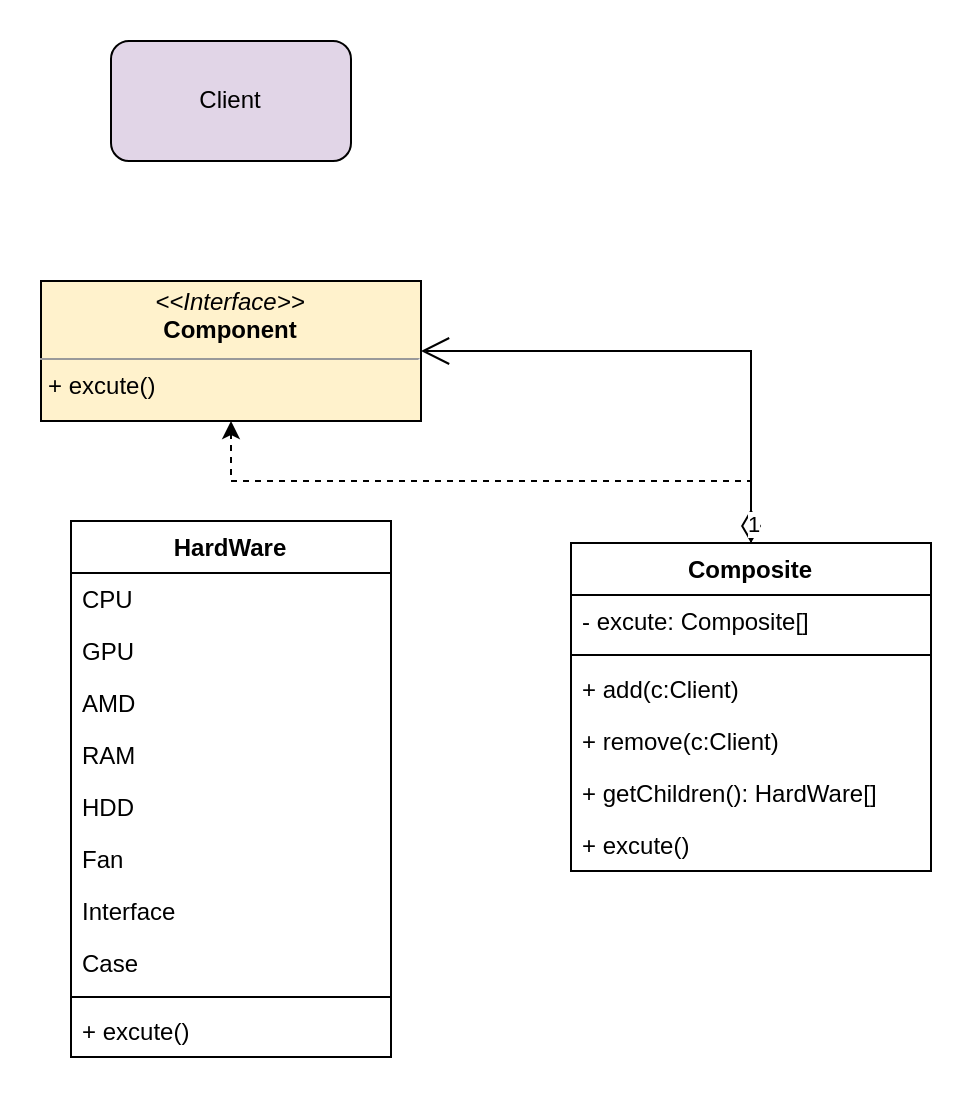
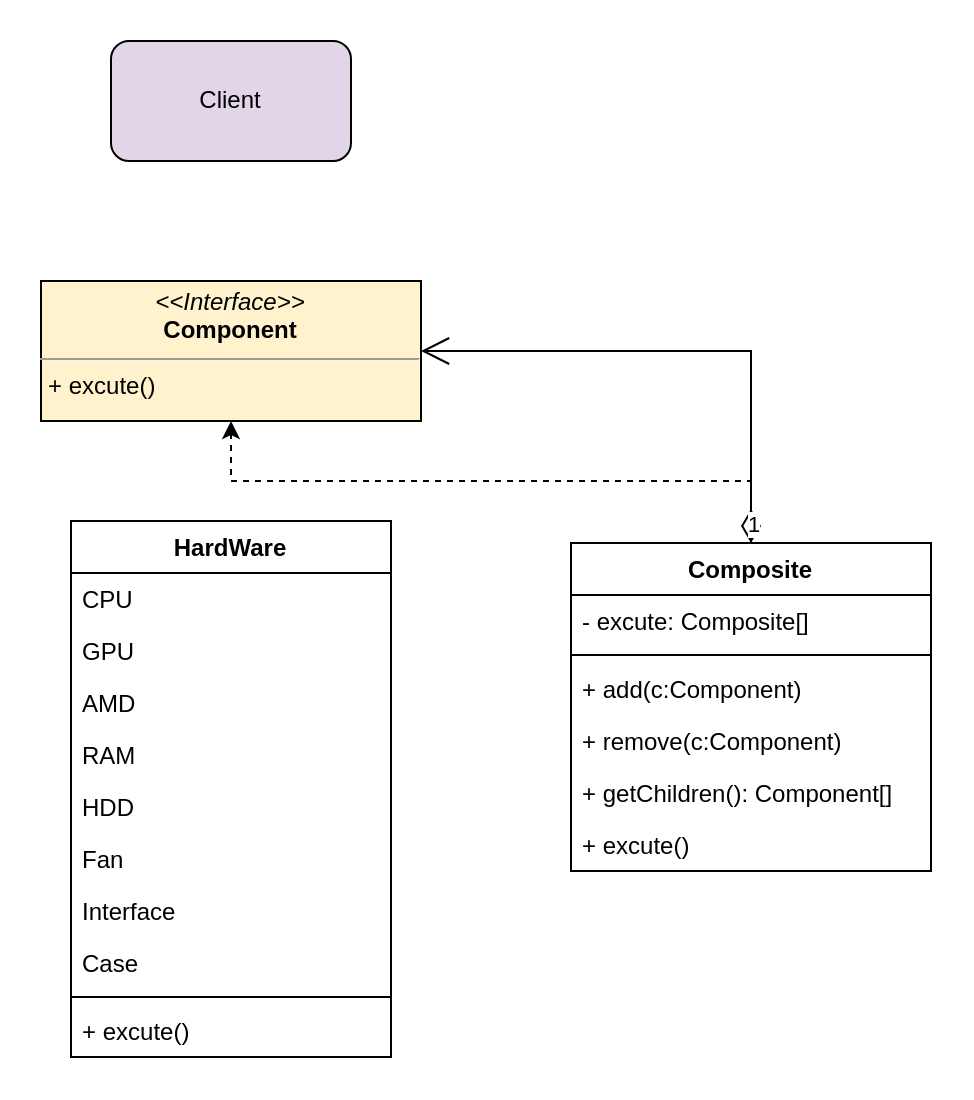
node "+ add(c:Client)": label "+ add(c:Client)" -> "+ add(c:Component)"
node "+ remove(c:Client)": label "+ remove(c:Client)" -> "+ remove(c:Component)"
node "+ getChildren(): HardWare[]": label "+ getChildren(): HardWare[]" -> "+ getChildren(): Component[]"
